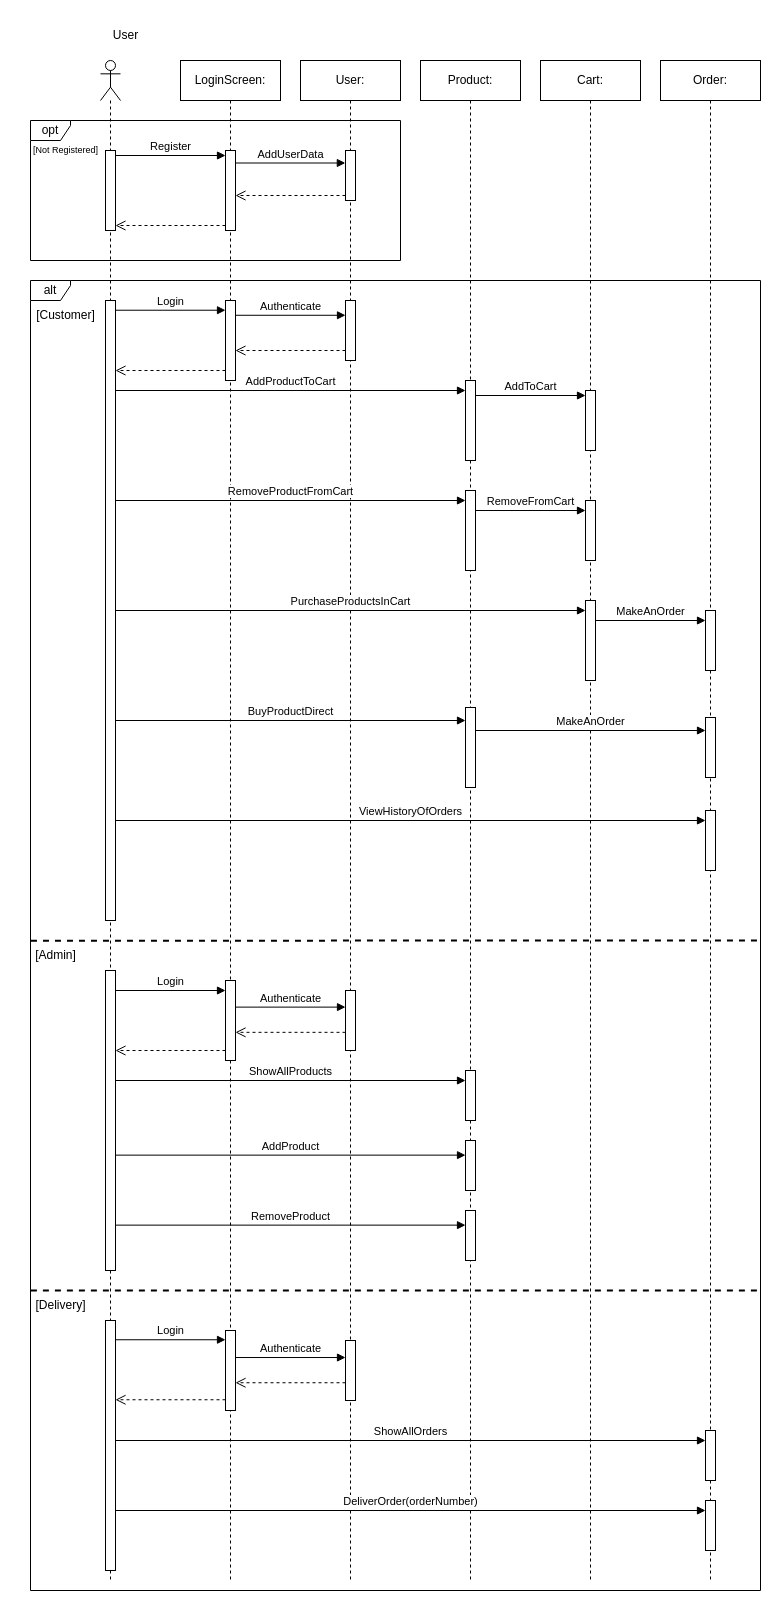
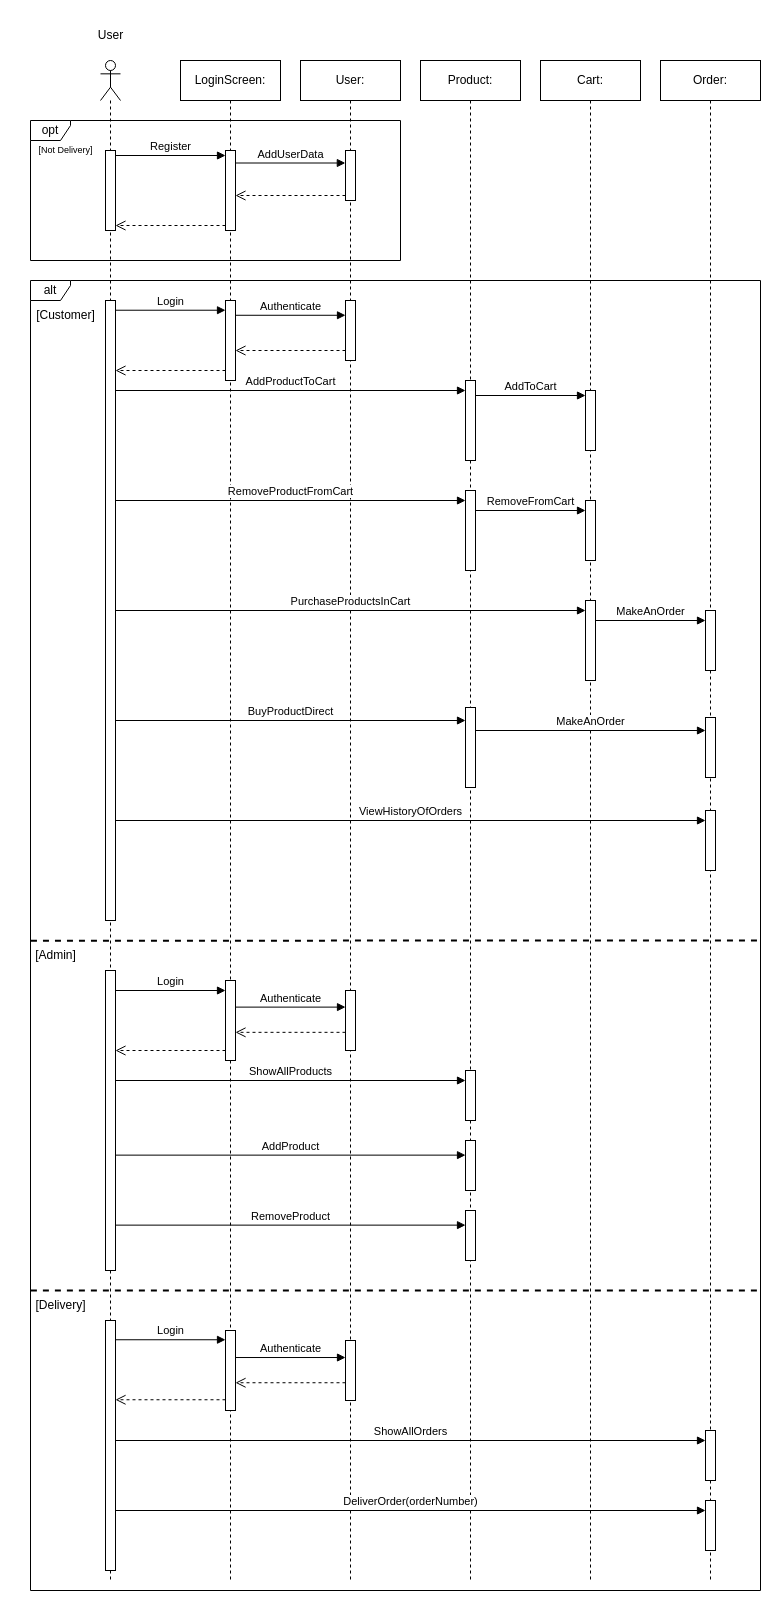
node "User": moved (126, 36) -> (111, 36)
node "[Not Registered]": label "[Not Registered]" -> "[Not Delivery]"
